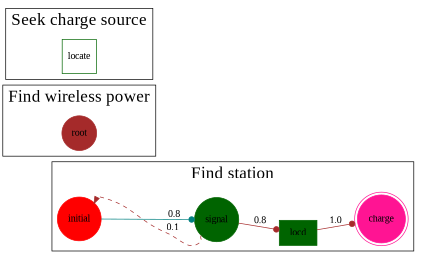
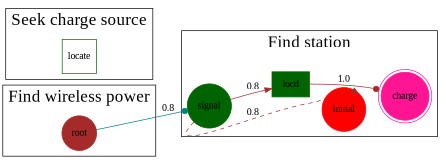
edge "initial" -> "signal": now "root" -> "signal"
edge "signal" -> "locd": arrowhead dot -> normal
edge "signal" -> "initial": label "0.1 " -> " 0.8"
